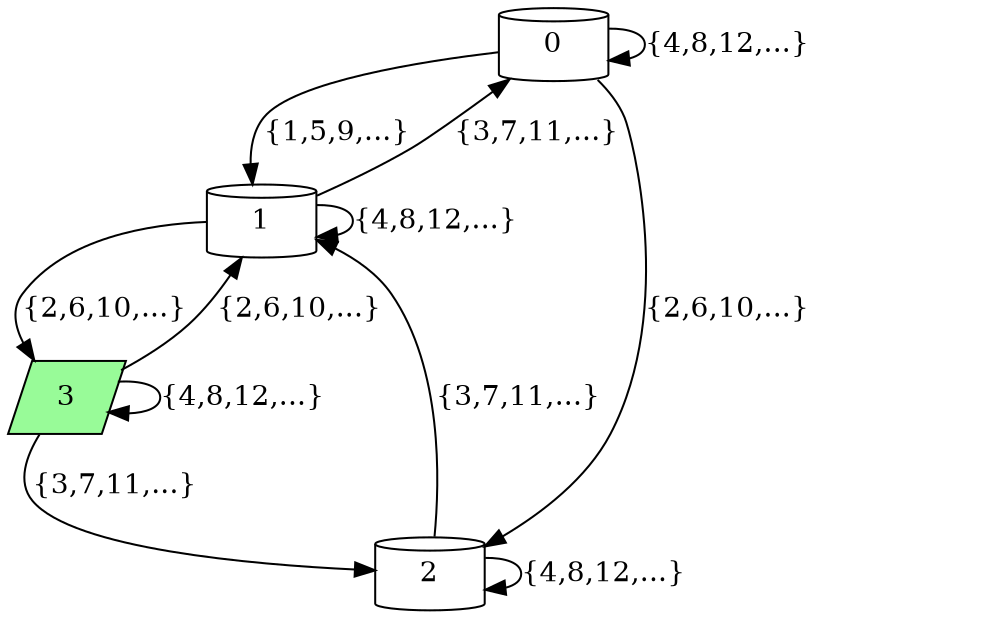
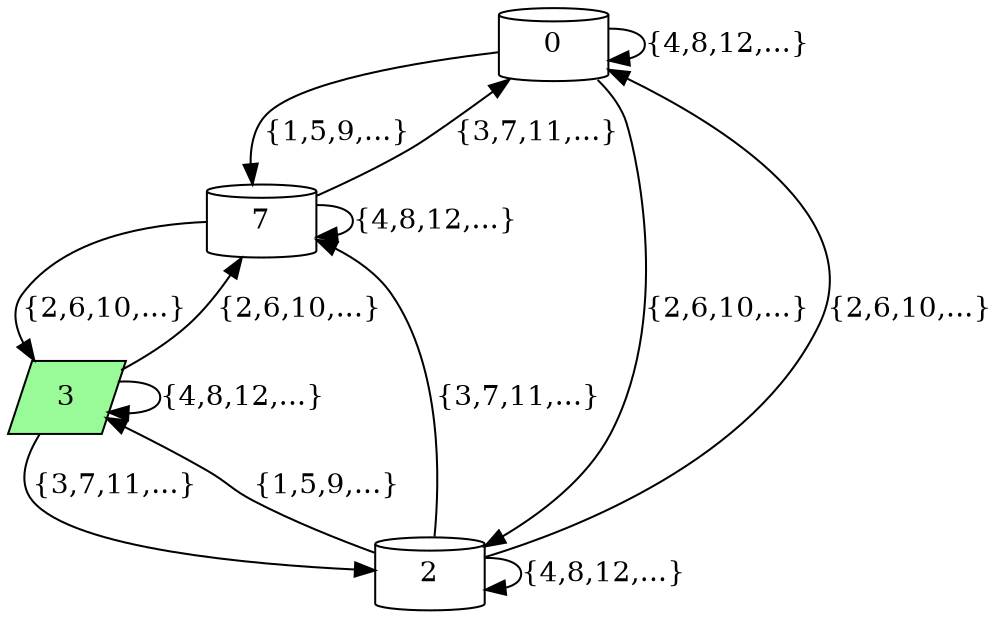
node "1": label "1" -> "7"
edge "2" -> "0": added, label "{2,6,10,...}"
edge "2" -> "3": added, label "{1,5,9,...}"
